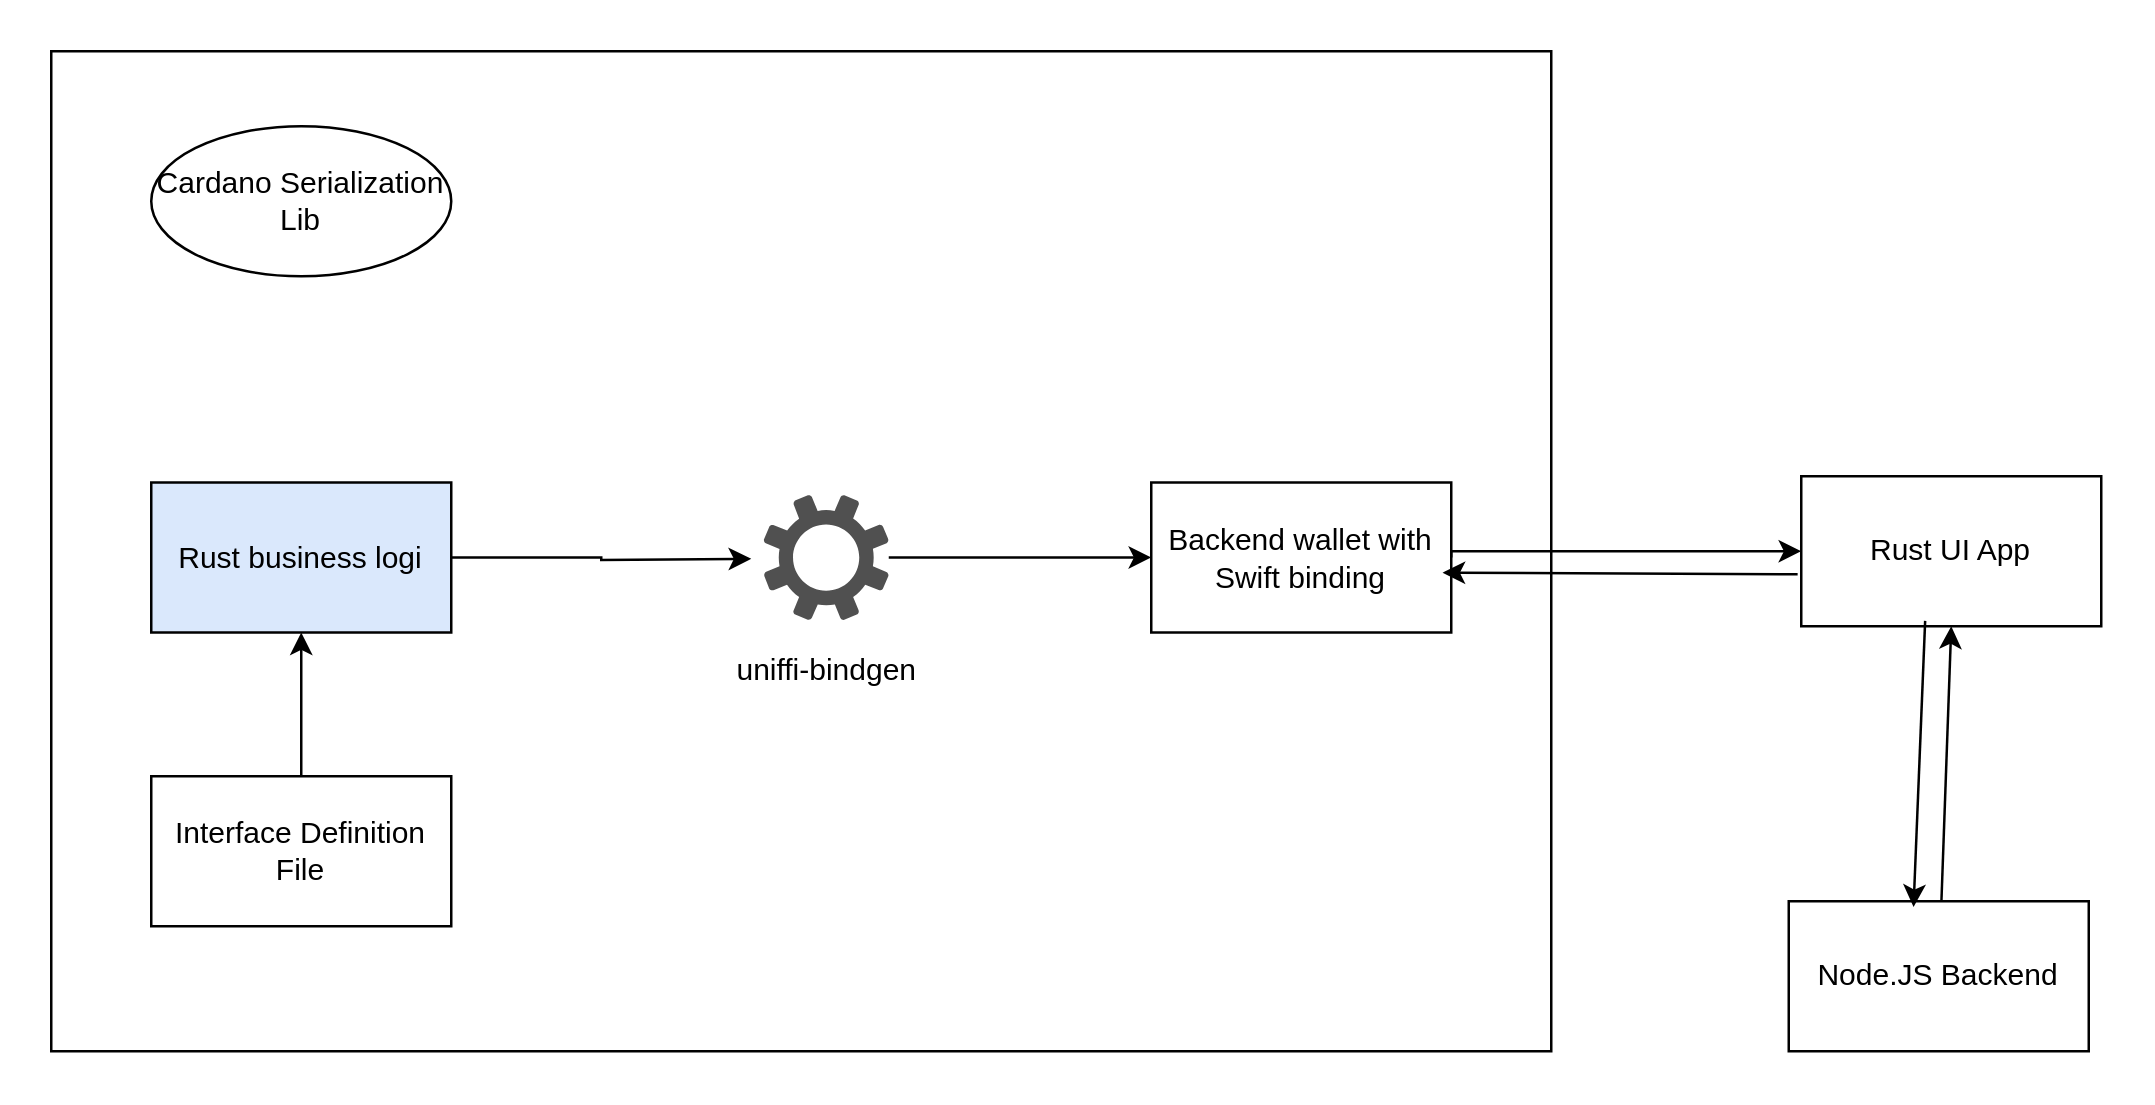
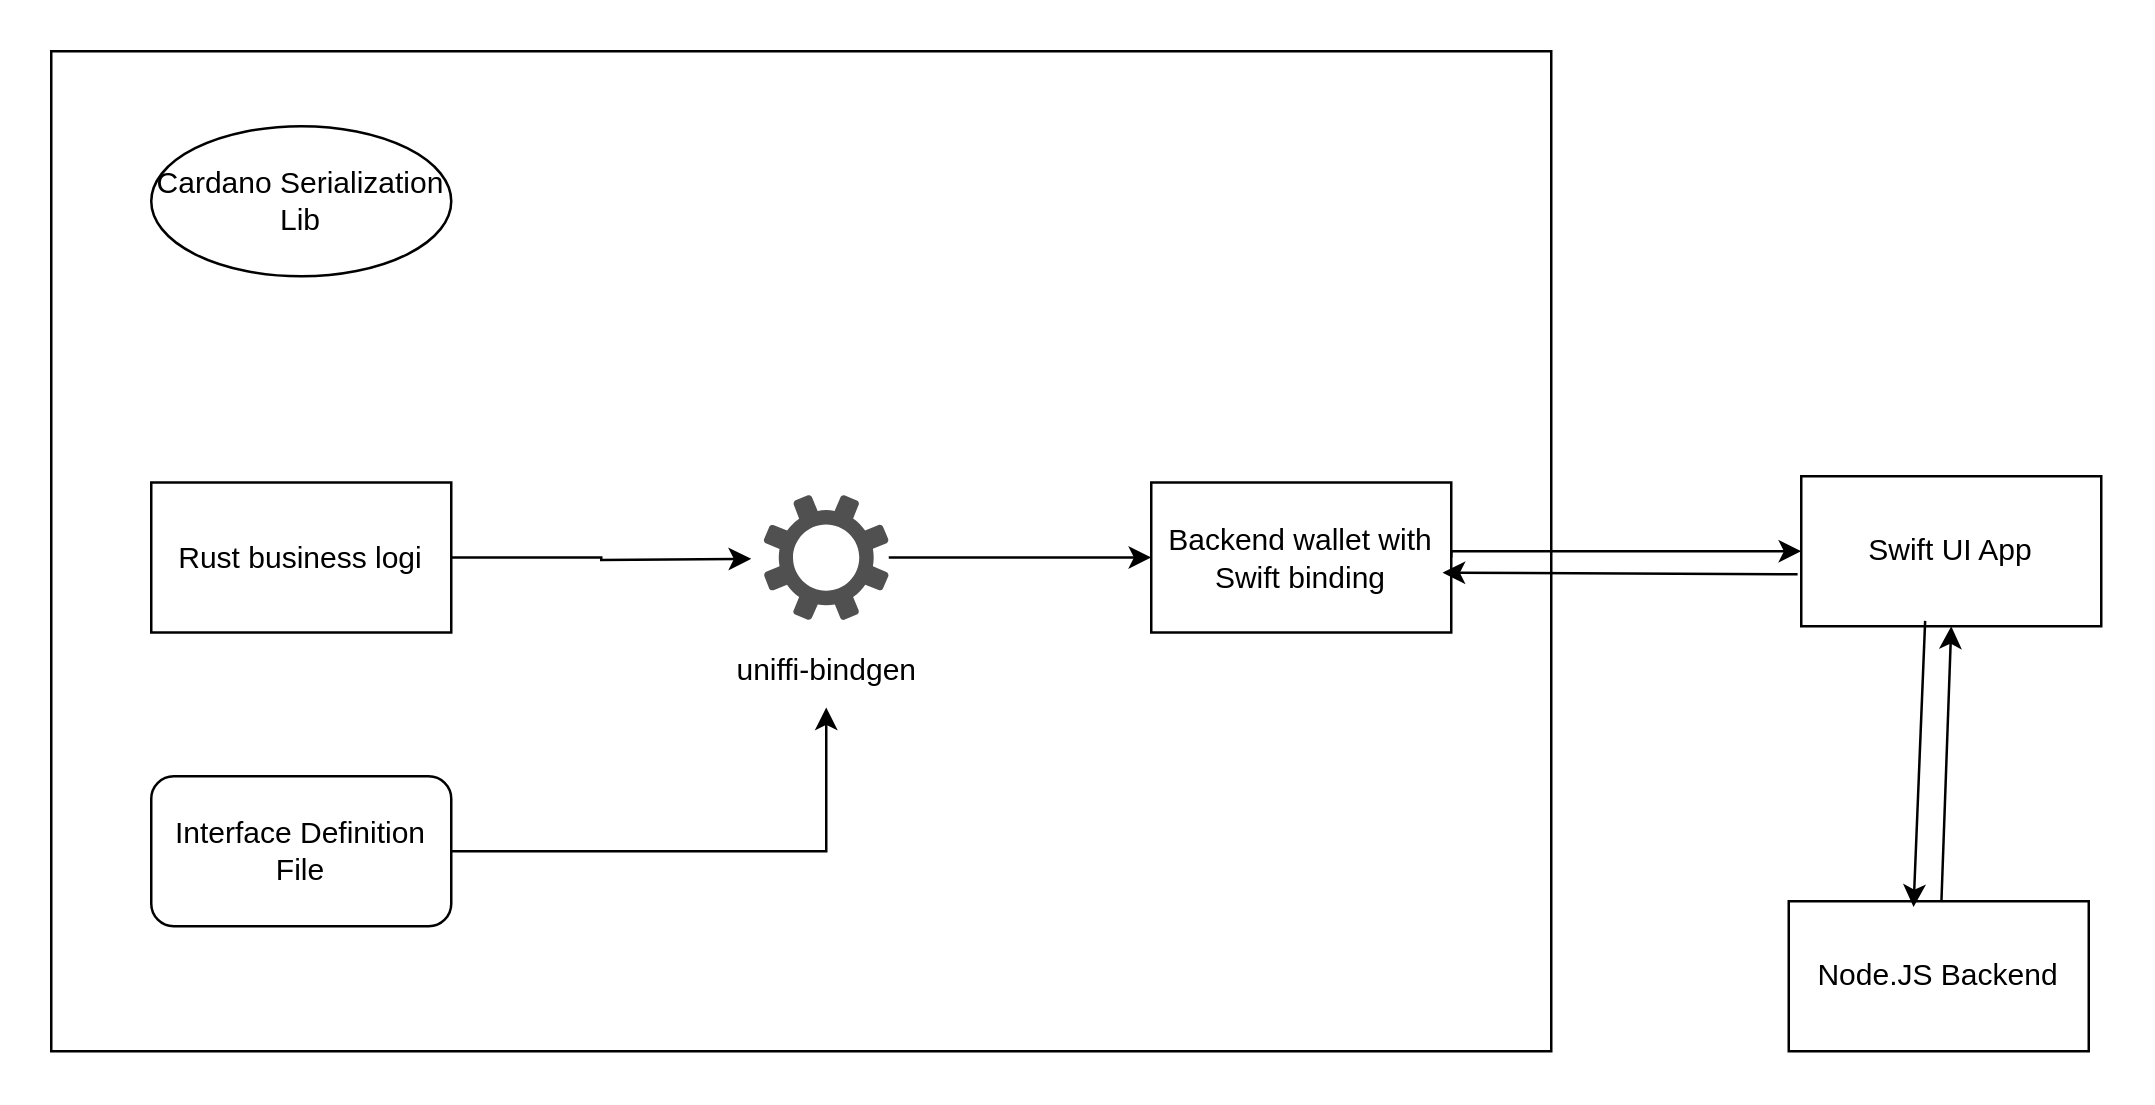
node "Rust UI App": label "Rust UI App" -> "Swift UI App"
node "Rust business logi": fillcolor #dae8fc -> #ffffff
edge "Interface Definition File" -> "Rust business logi": now "Interface Definition File" -> "uniffi-bindgen"
node "Interface Definition File": shape rectangle -> rounded rectangle
